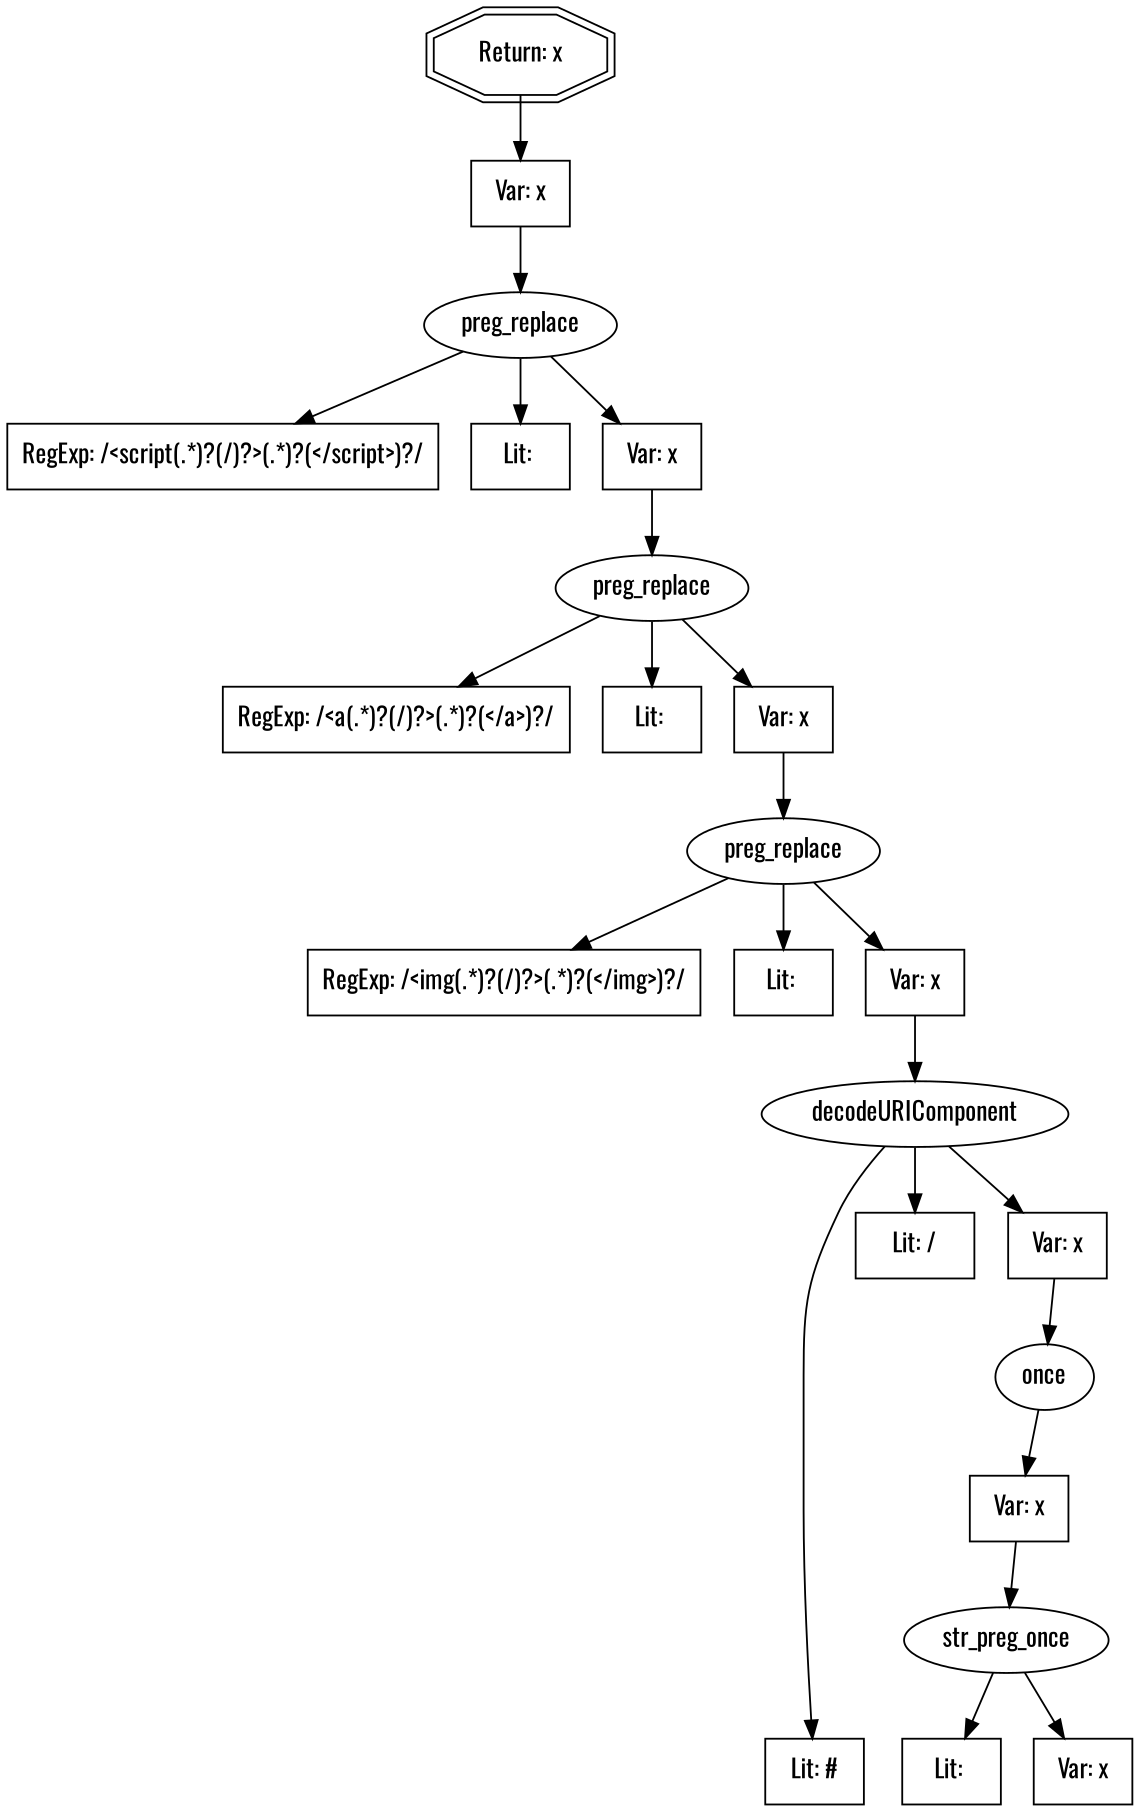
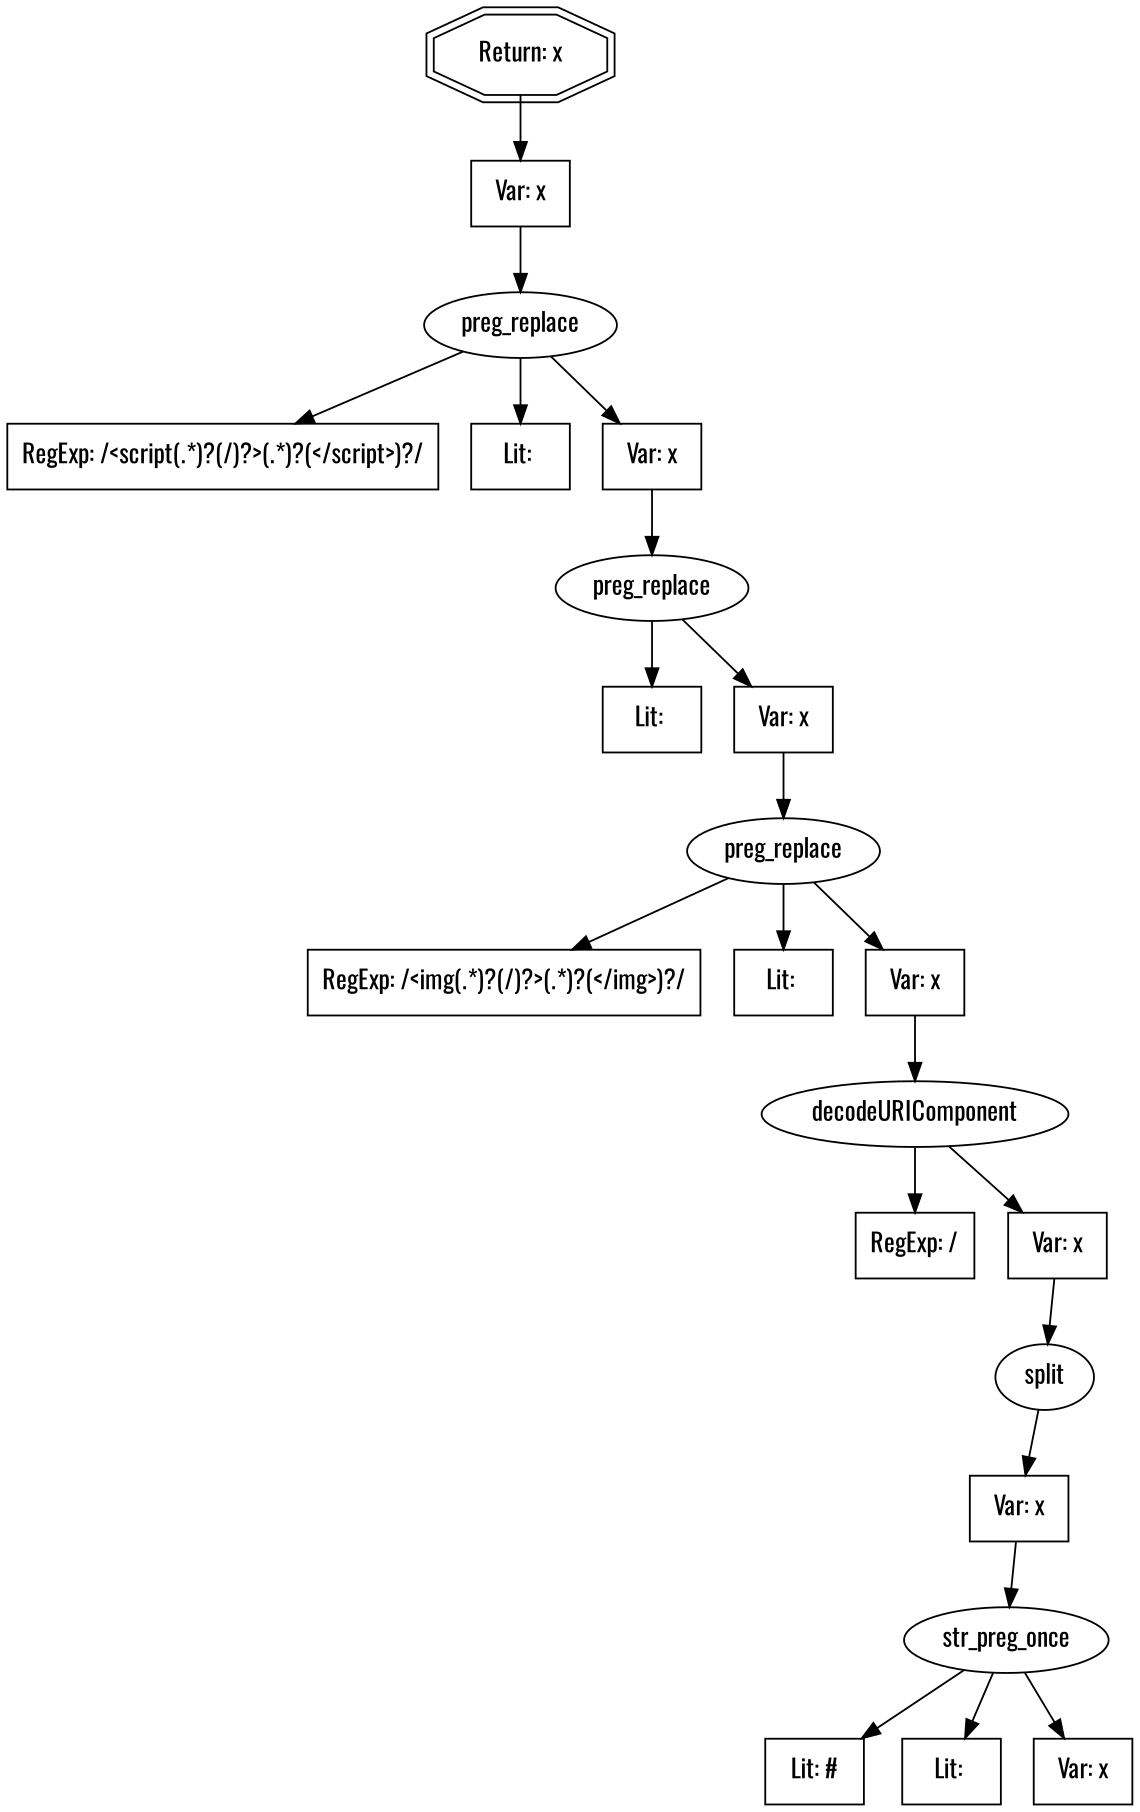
node "RegExp: /<a(.*)?(/)?>(.*)?(</a>)?/": removed
node "Lit: /": label "Lit: /" -> "RegExp: /"
node "once": label "once" -> "split"
edge "decodeURIComponent" -> "Lit: #": now "str_preg_once" -> "Lit: #"
